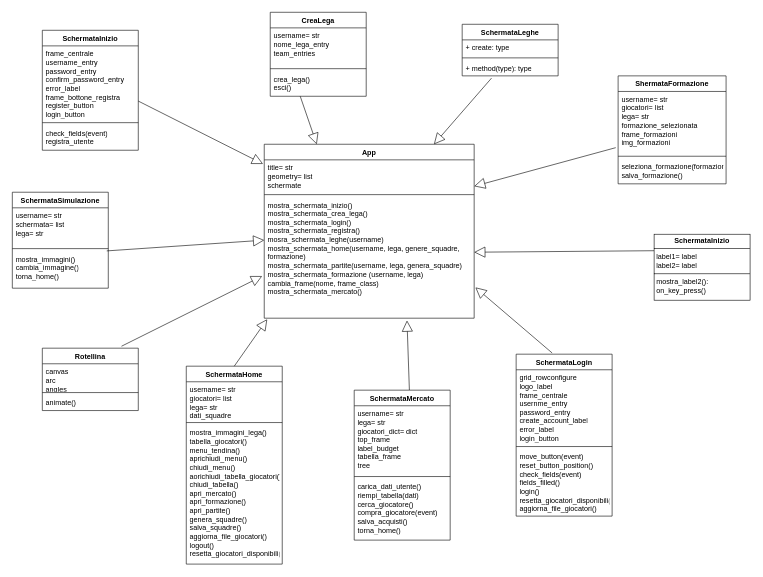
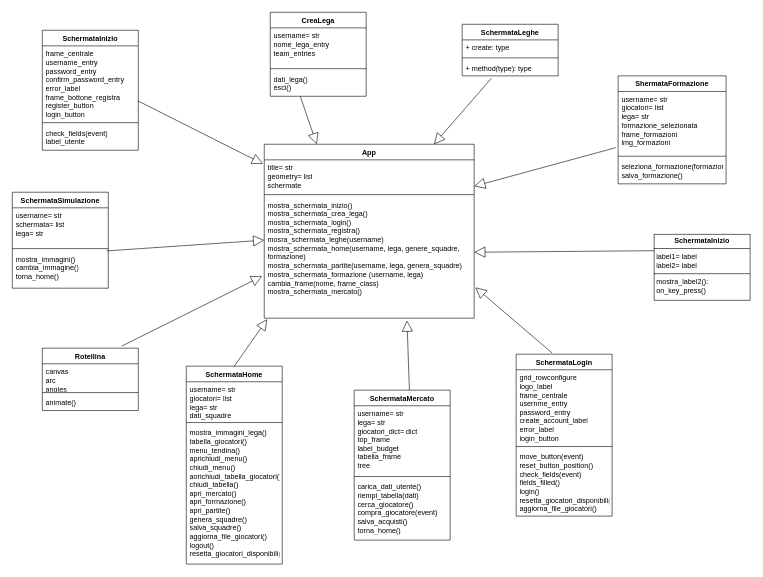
node "crea_lega() esci()": label "crea_lega() esci()" -> "dati_lega() esci()"
node "check_fields(event) registra_utente": label "check_fields(event) registra_utente" -> "check_fields(event) label_utente"
